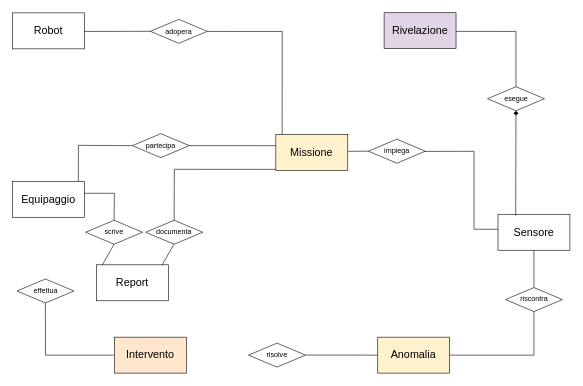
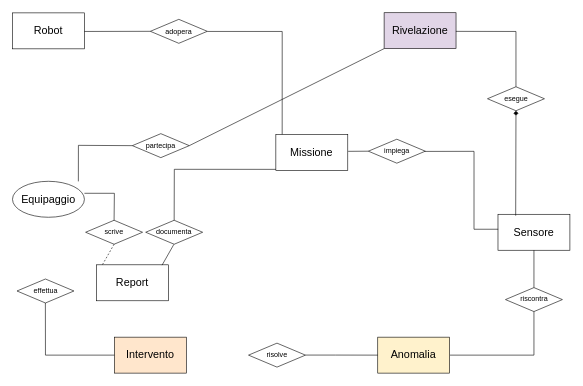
edge "partecipa" -- "Missione": now "partecipa" -- "Rivelazione"
node "Missione": fillcolor #fff2cc -> #ffffff
node "Equipaggio": shape rectangle -> ellipse
edge "scrive" -- "Report": style solid -> dashed
